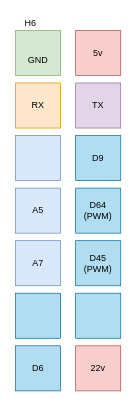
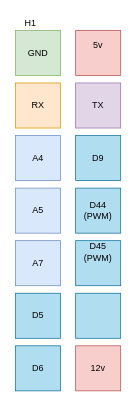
node "H6": label "H6" -> "H1"
node "5v": moved (98, 53) -> (98, 45)
node "GND": moved (38, 60) -> (38, 53)
node "A4": added
node "D64 (PWM)": label "D64 (PWM)" -> "D44 (PWM)"
node "D45 (PWM)": moved (98, 263) -> (98, 252)
node "D5": added
node "22v": label "22v" -> "12v"
